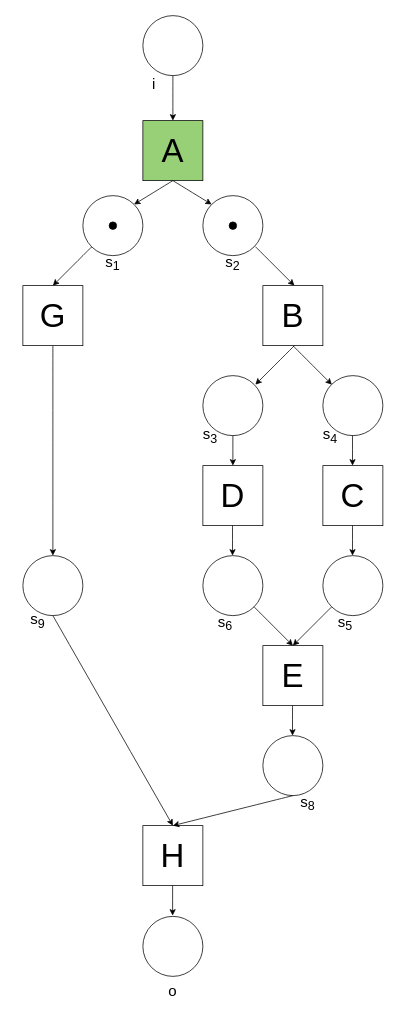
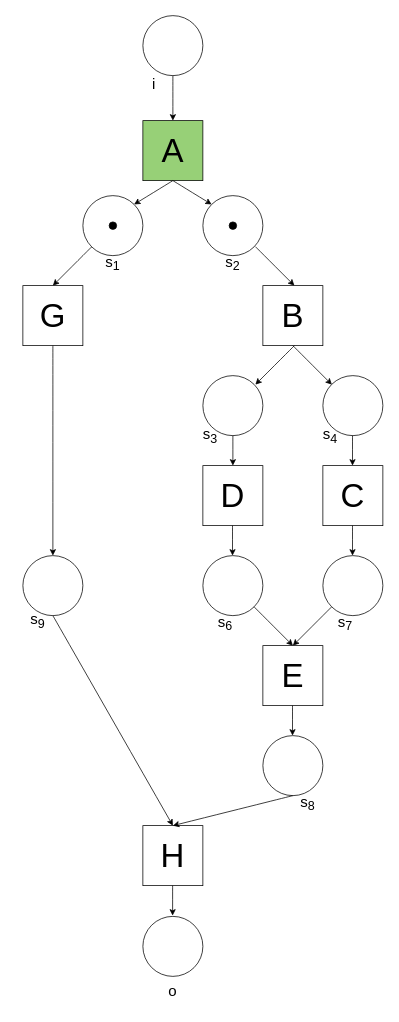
node "s5": label "s5" -> "s7"
